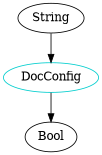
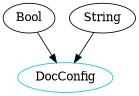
edge "DocConfig" -> "Bool": reversed
